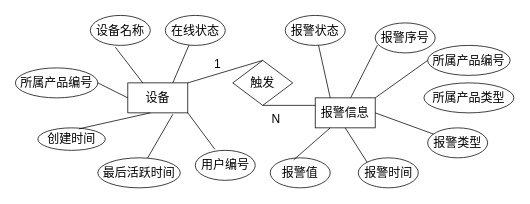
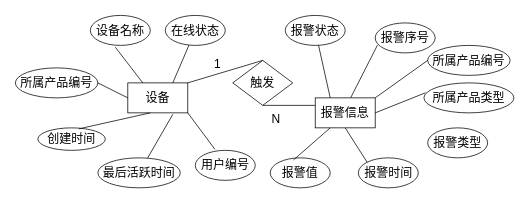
edge "报警信息" -- "报警类型": now "报警信息" -- "所属产品类型"
